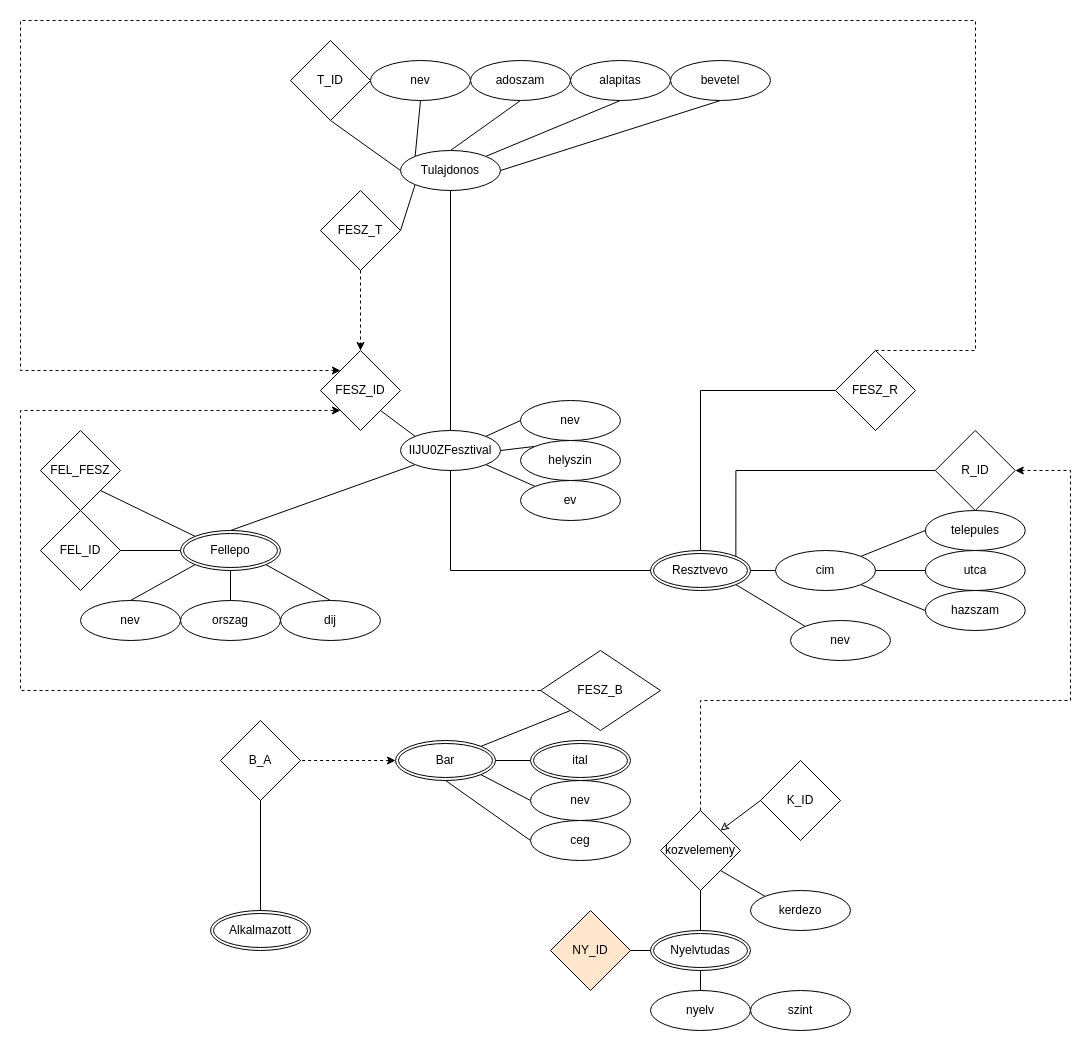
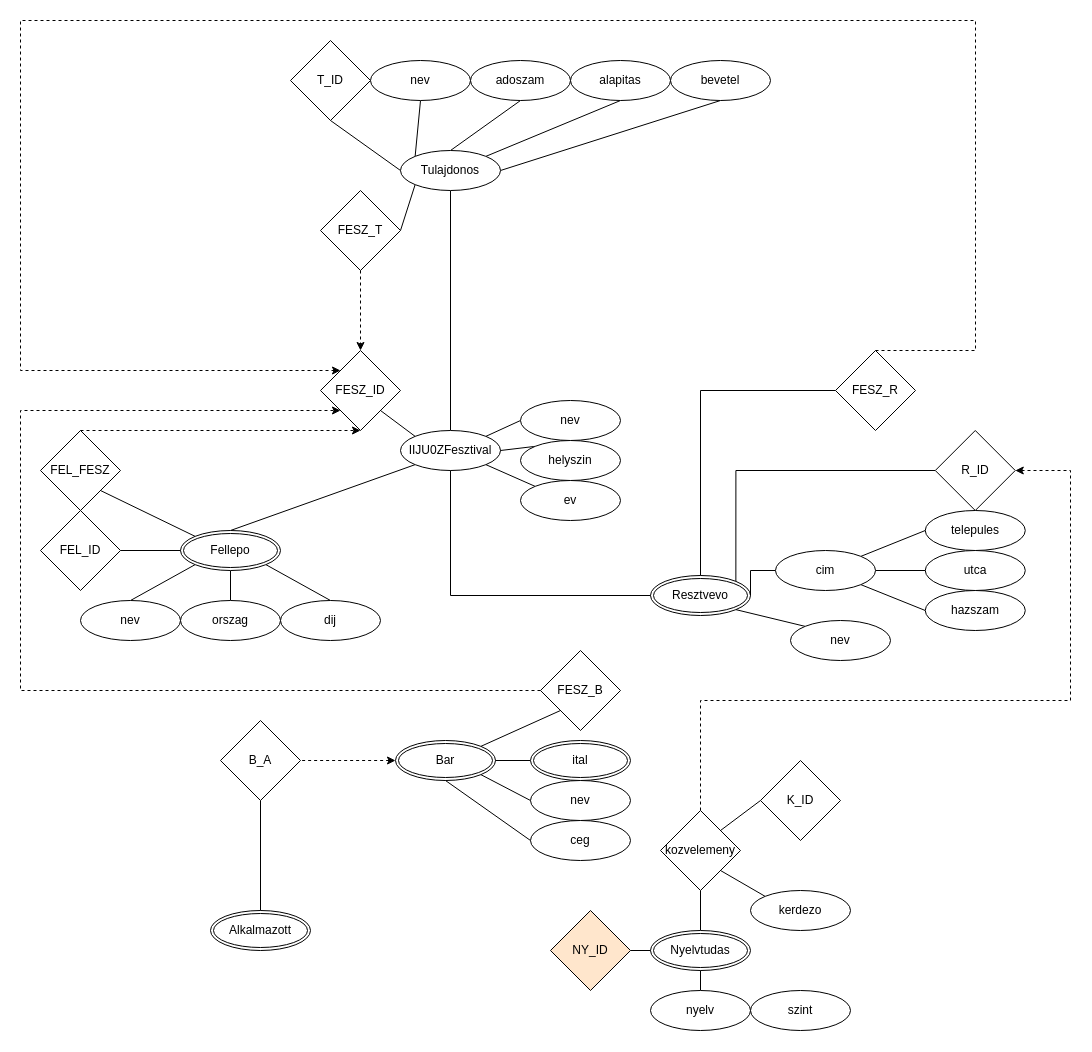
edge "FEL_FESZ" -> "FESZ_ID": added
node "Resztvevo": moved (701, 571) -> (701, 596)
node "FESZ_B": size 120x80 -> 80x80
edge "K_ID" -> "kozvelemeny": arrowhead classic -> none
